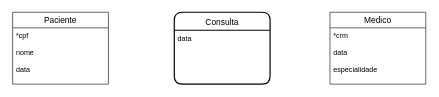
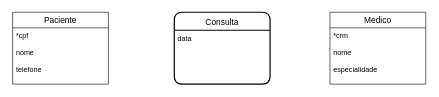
node "*cpf nome data": label "*cpf nome data" -> "*cpf nome telefone"
node "*crm data especialidade": label "*crm data especialidade" -> "*crm nome especialidade"
